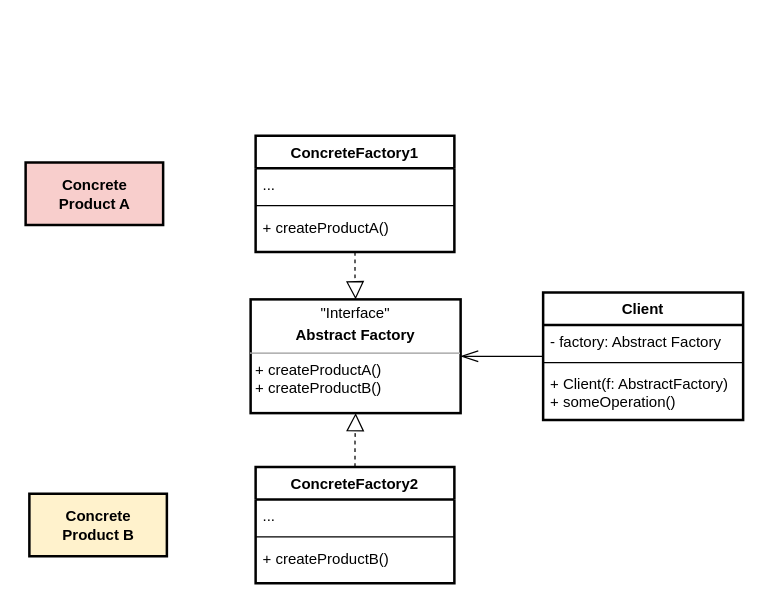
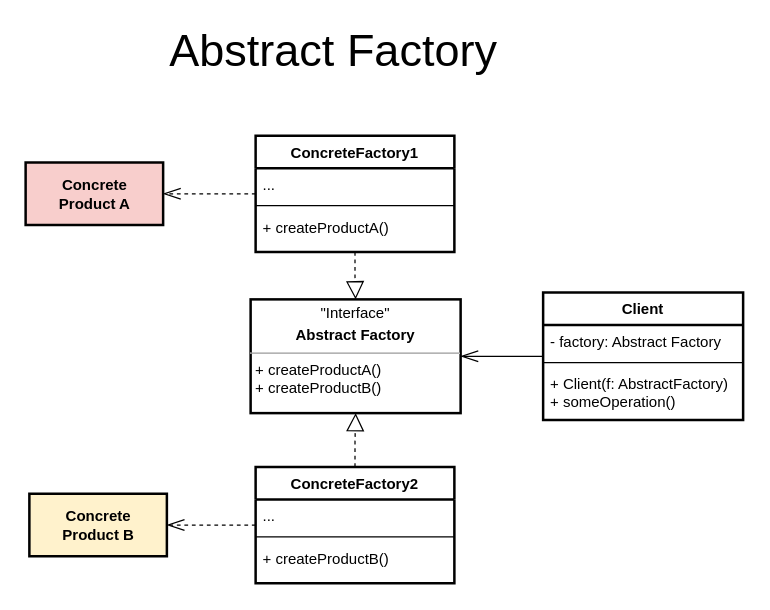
node "Abstract Factory": added
edge "ConcreteFactory1" -> "Concrete Product A": added
edge "ConcreteFactory2" -> "Concrete Product B": added
